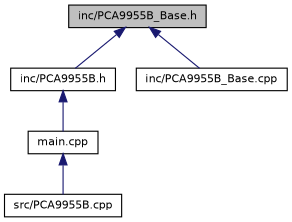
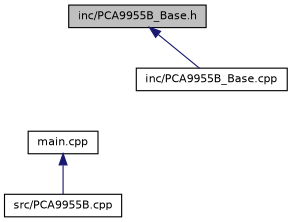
node "inc/PCA9955B.h": removed
